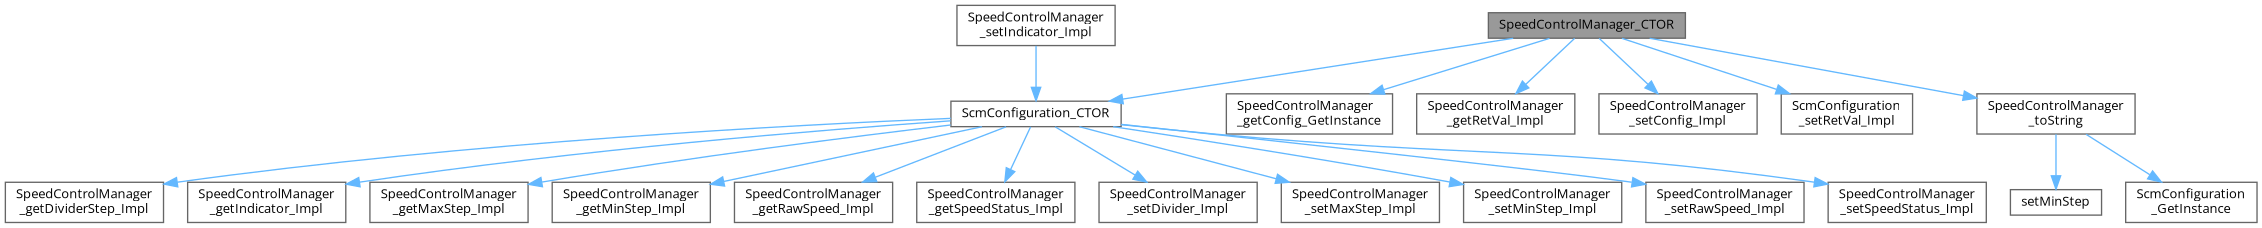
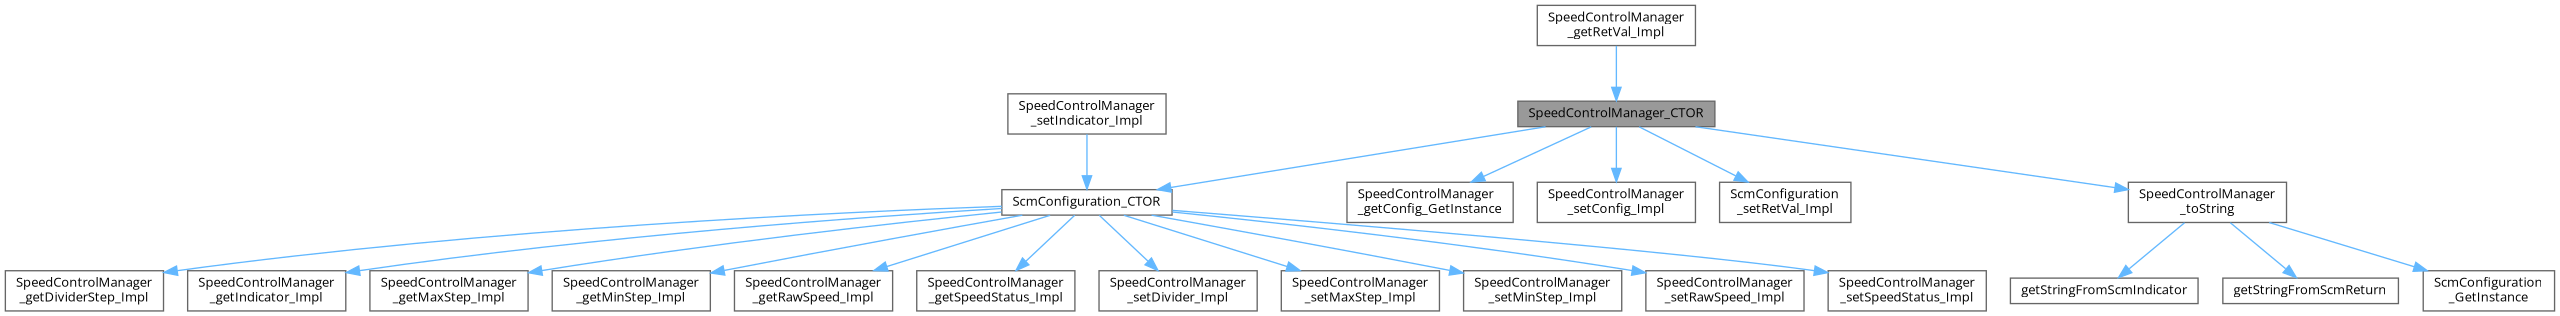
edge "SpeedControlManager_CTOR" -> "SpeedControlManager _getRetVal_Impl": reversed
node "setMinStep": label "setMinStep" -> "getStringFromScmIndicator"
node "getStringFromScmReturn": added
